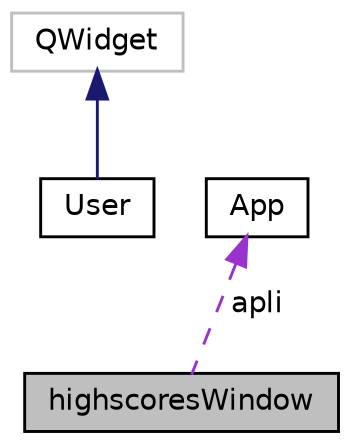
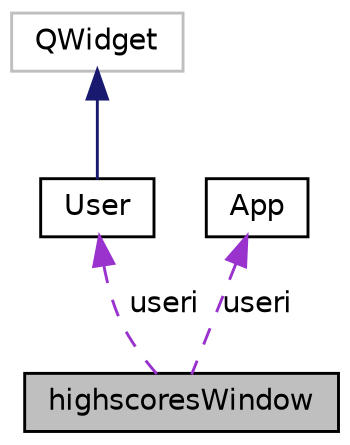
edge "highscoresWindow" -> "App": label " apli" -> " useri"
edge "highscoresWindow" -> "User": added, label "useri"
